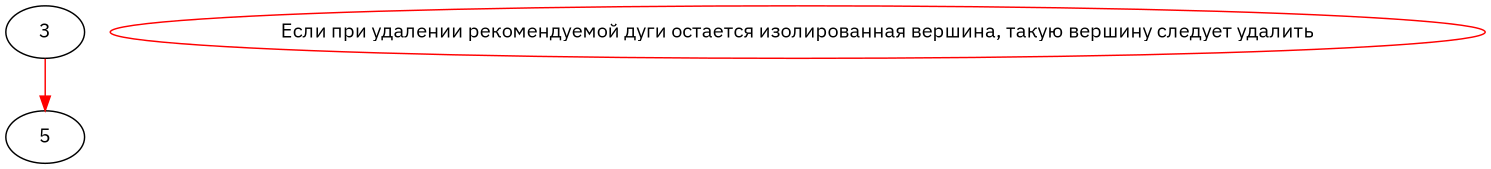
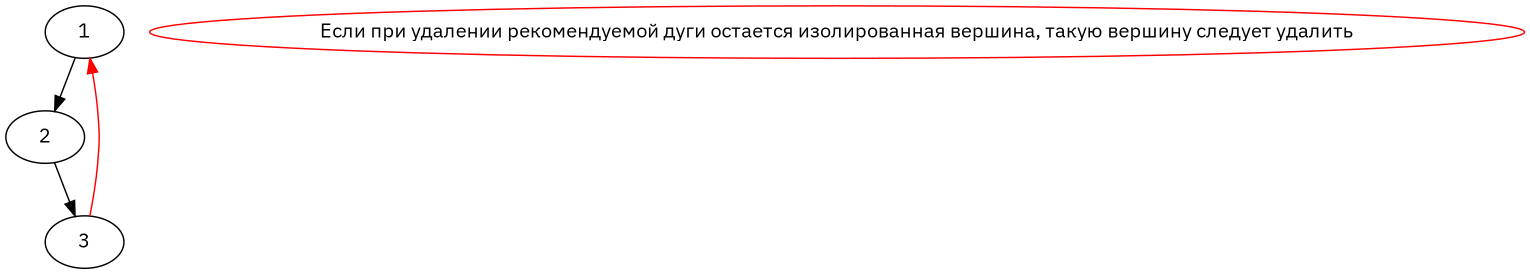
node "5": label "5" -> "1"
node "2": added
